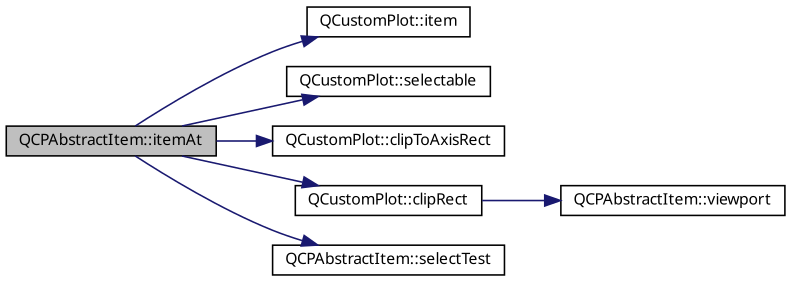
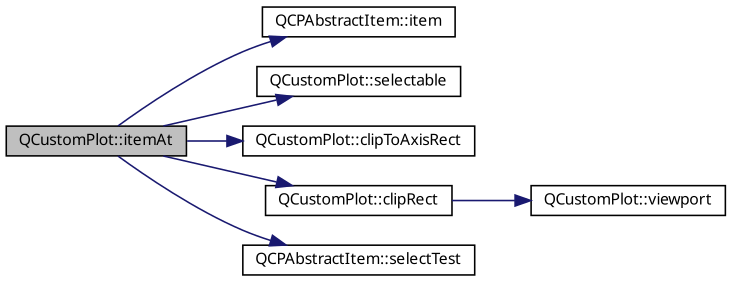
node "QCustomPlot::item": label "QCustomPlot::item" -> "QCPAbstractItem::item"
node "QCPAbstractItem::itemAt": label "QCPAbstractItem::itemAt" -> "QCustomPlot::itemAt"
node "QCPAbstractItem::viewport": label "QCPAbstractItem::viewport" -> "QCustomPlot::viewport"
